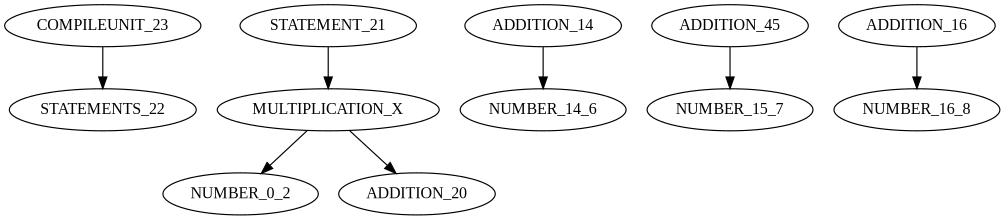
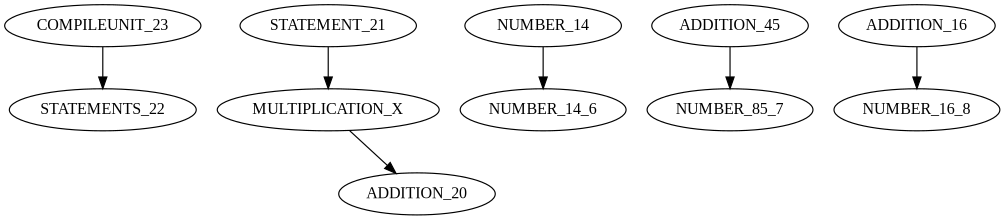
node "ADDITION_14": label "ADDITION_14" -> "NUMBER_14"
node "NUMBER_15_7": label "NUMBER_15_7" -> "NUMBER_85_7"
node "NUMBER_0_2": removed
